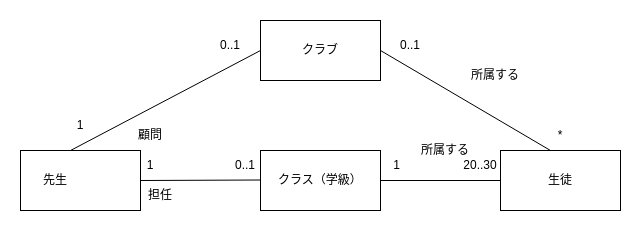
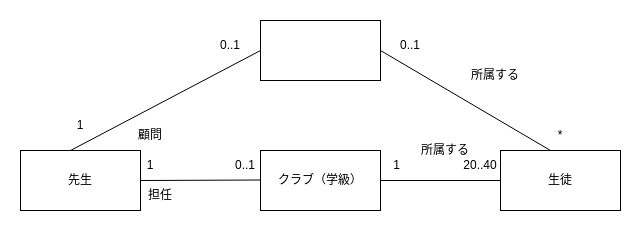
node "クラブ": removed
node "20..30": label "20..30" -> "20..40"
node "先生": moved (56, 181) -> (81, 181)
node "クラス（学級）": label "クラス（学級）" -> "クラブ（学級）"
